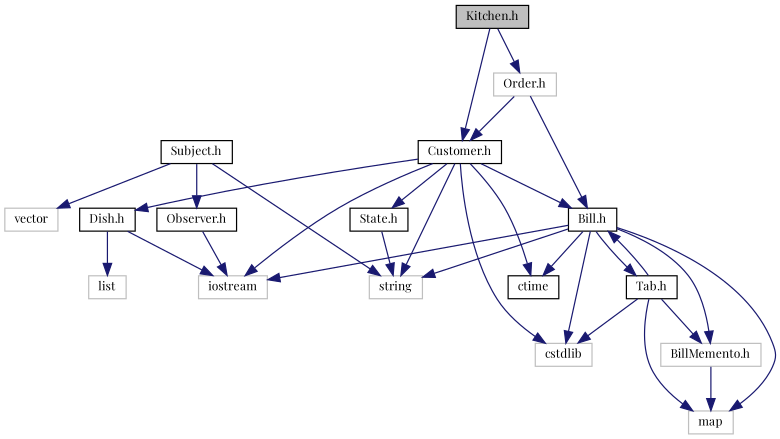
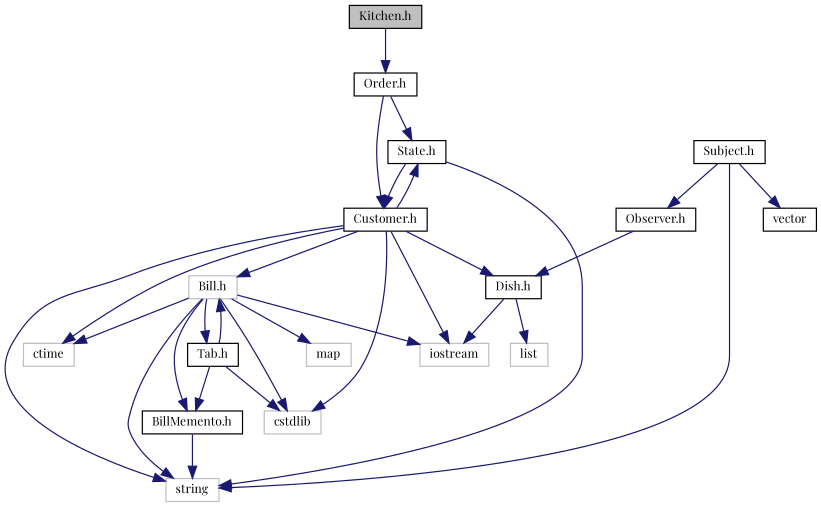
edge "Kitchen.h" -> "Customer.h": now "State.h" -> "Customer.h"
node "Order.h": color grey75 -> black
edge "Order.h" -> "Bill.h": now "Order.h" -> "State.h"
node "vector": color grey75 -> black
node "Bill.h": color black -> grey75
edge "Observer.h" -> "iostream": now "Observer.h" -> "Dish.h"
node "ctime": color black -> grey75
node "BillMemento.h": color grey75 -> black
edge "Tab.h" -> "map": removed
edge "BillMemento.h" -> "map": now "BillMemento.h" -> "string"
